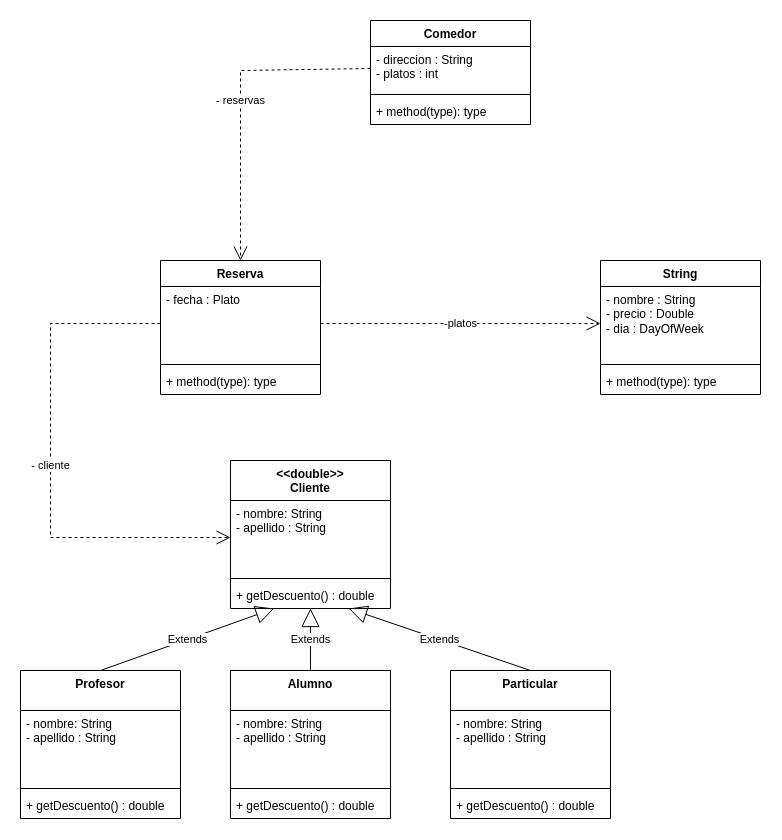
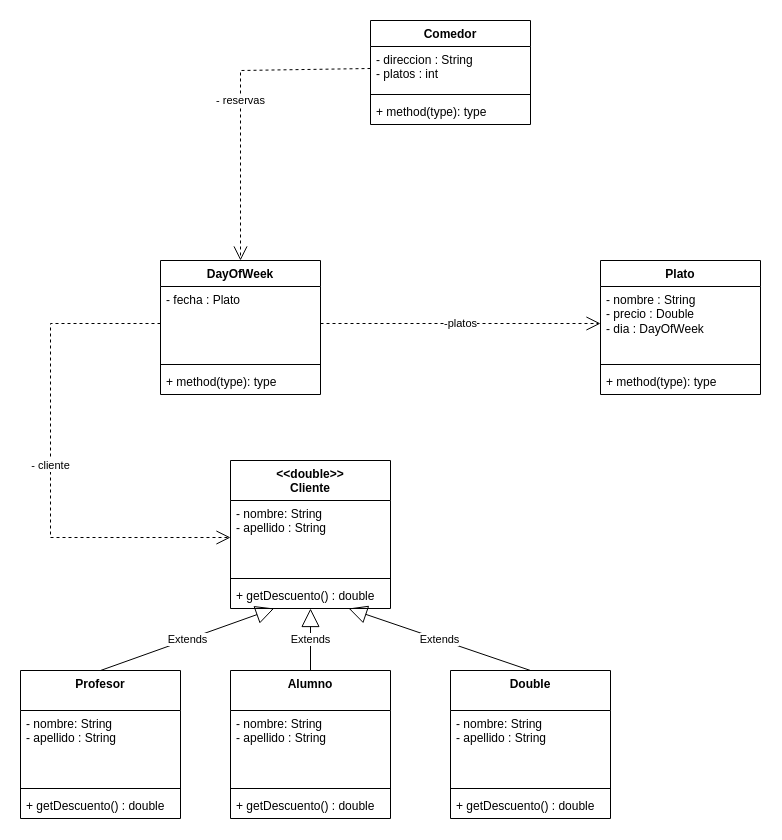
node "Reserva": label "Reserva" -> "DayOfWeek"
node "String": label "String" -> "Plato"
node "Particular": label "Particular" -> "Double"
